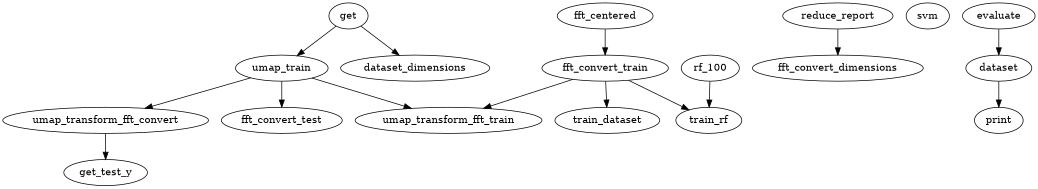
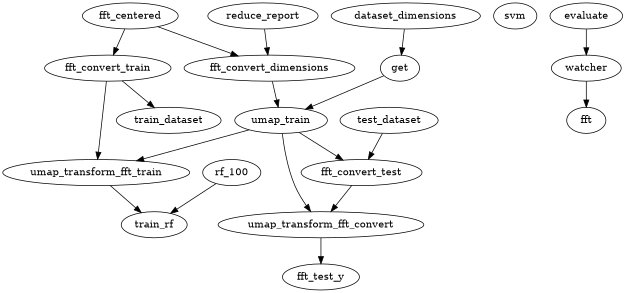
edge "get" -> "dataset_dimensions": reversed
edge "fft_centered" -> "fft_convert_dimensions": added
node "dataset": label "dataset" -> "watcher"
edge "fft_convert_dimensions" -> "umap_train": added
edge "fft_convert_train" -> "train_rf": now "umap_transform_fft_train" -> "train_rf"
node "test_dataset": added
node "print": label "print" -> "fft"
node "get_test_y": label "get_test_y" -> "fft_test_y"
edge "fft_convert_test" -> "umap_transform_fft_convert": added
